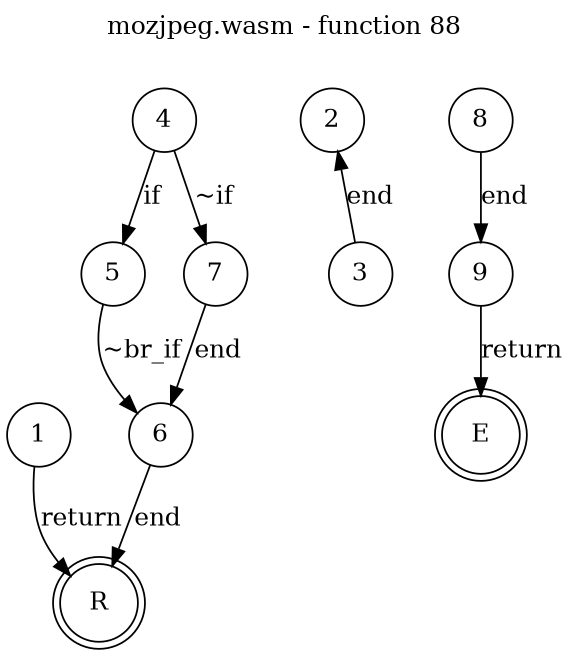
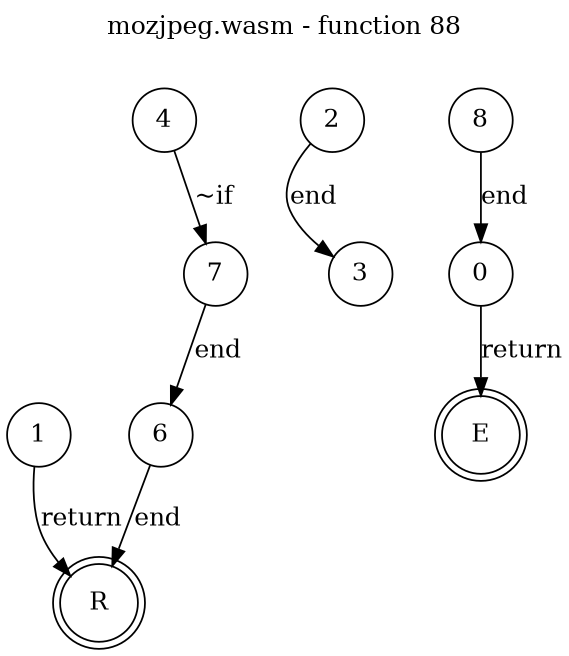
edge "3" -> "2": reversed
node "5": removed
node "9": label "9" -> "0"
